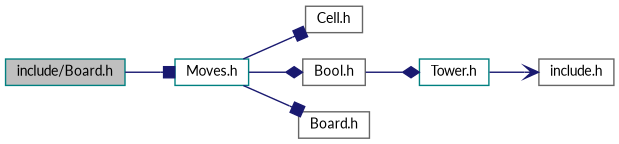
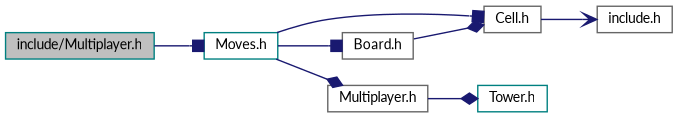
edge "Board.h" -> "Cell.h": added
node "include/Board.h": label "include/Board.h" -> "include/Multiplayer.h"
node "Bool.h": label "Bool.h" -> "Multiplayer.h"
edge "Tower.h" -> "include.h": now "Cell.h" -> "include.h"
